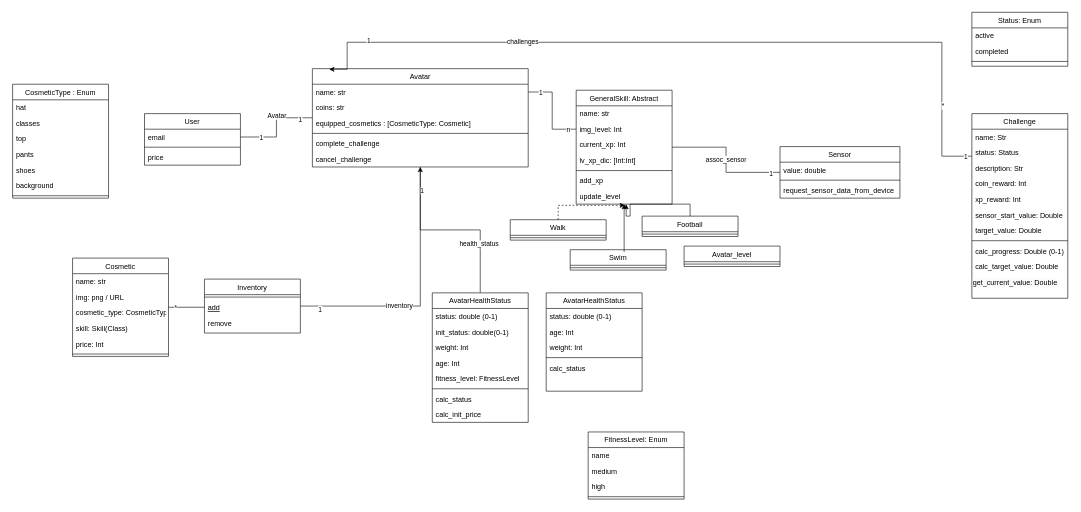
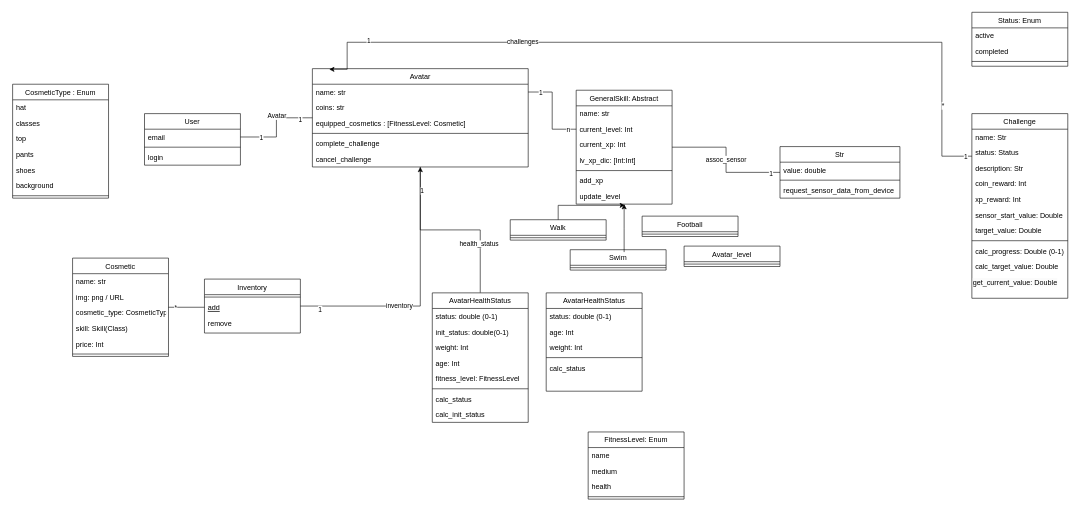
node "equipped_cosmetics : [CosmeticType: Cosmetic]": label "equipped_cosmetics : [CosmeticType: Cosmetic]" -> "equipped_cosmetics : [FitnessLevel: Cosmetic]"
node "img_level: Int": label "img_level: Int" -> "current_level: Int"
node "Sensor": label "Sensor" -> "Str"
node "price": label "price" -> "login"
edge "Walk" -> "update_level": style dashed -> solid
edge "Football" -> "update_level": removed
node "calc_init_price": label "calc_init_price" -> "calc_init_status"
node "high": label "high" -> "health"
